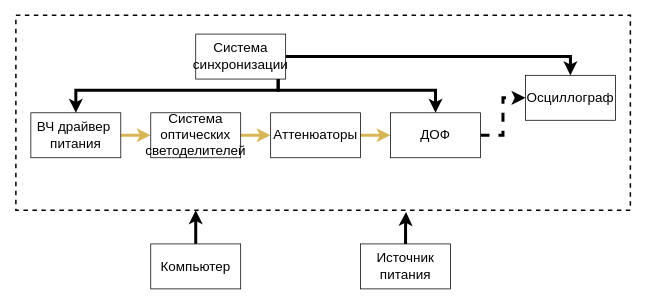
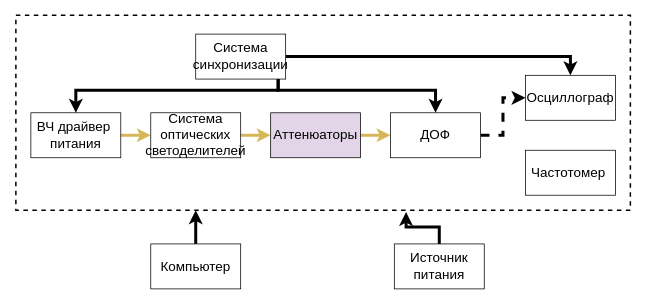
node "Аттенюаторы": fillcolor #ffffff -> #e1d5e7
node "Частотомер": added
node "Источник питания": moved (405, 267) -> (439, 267)
